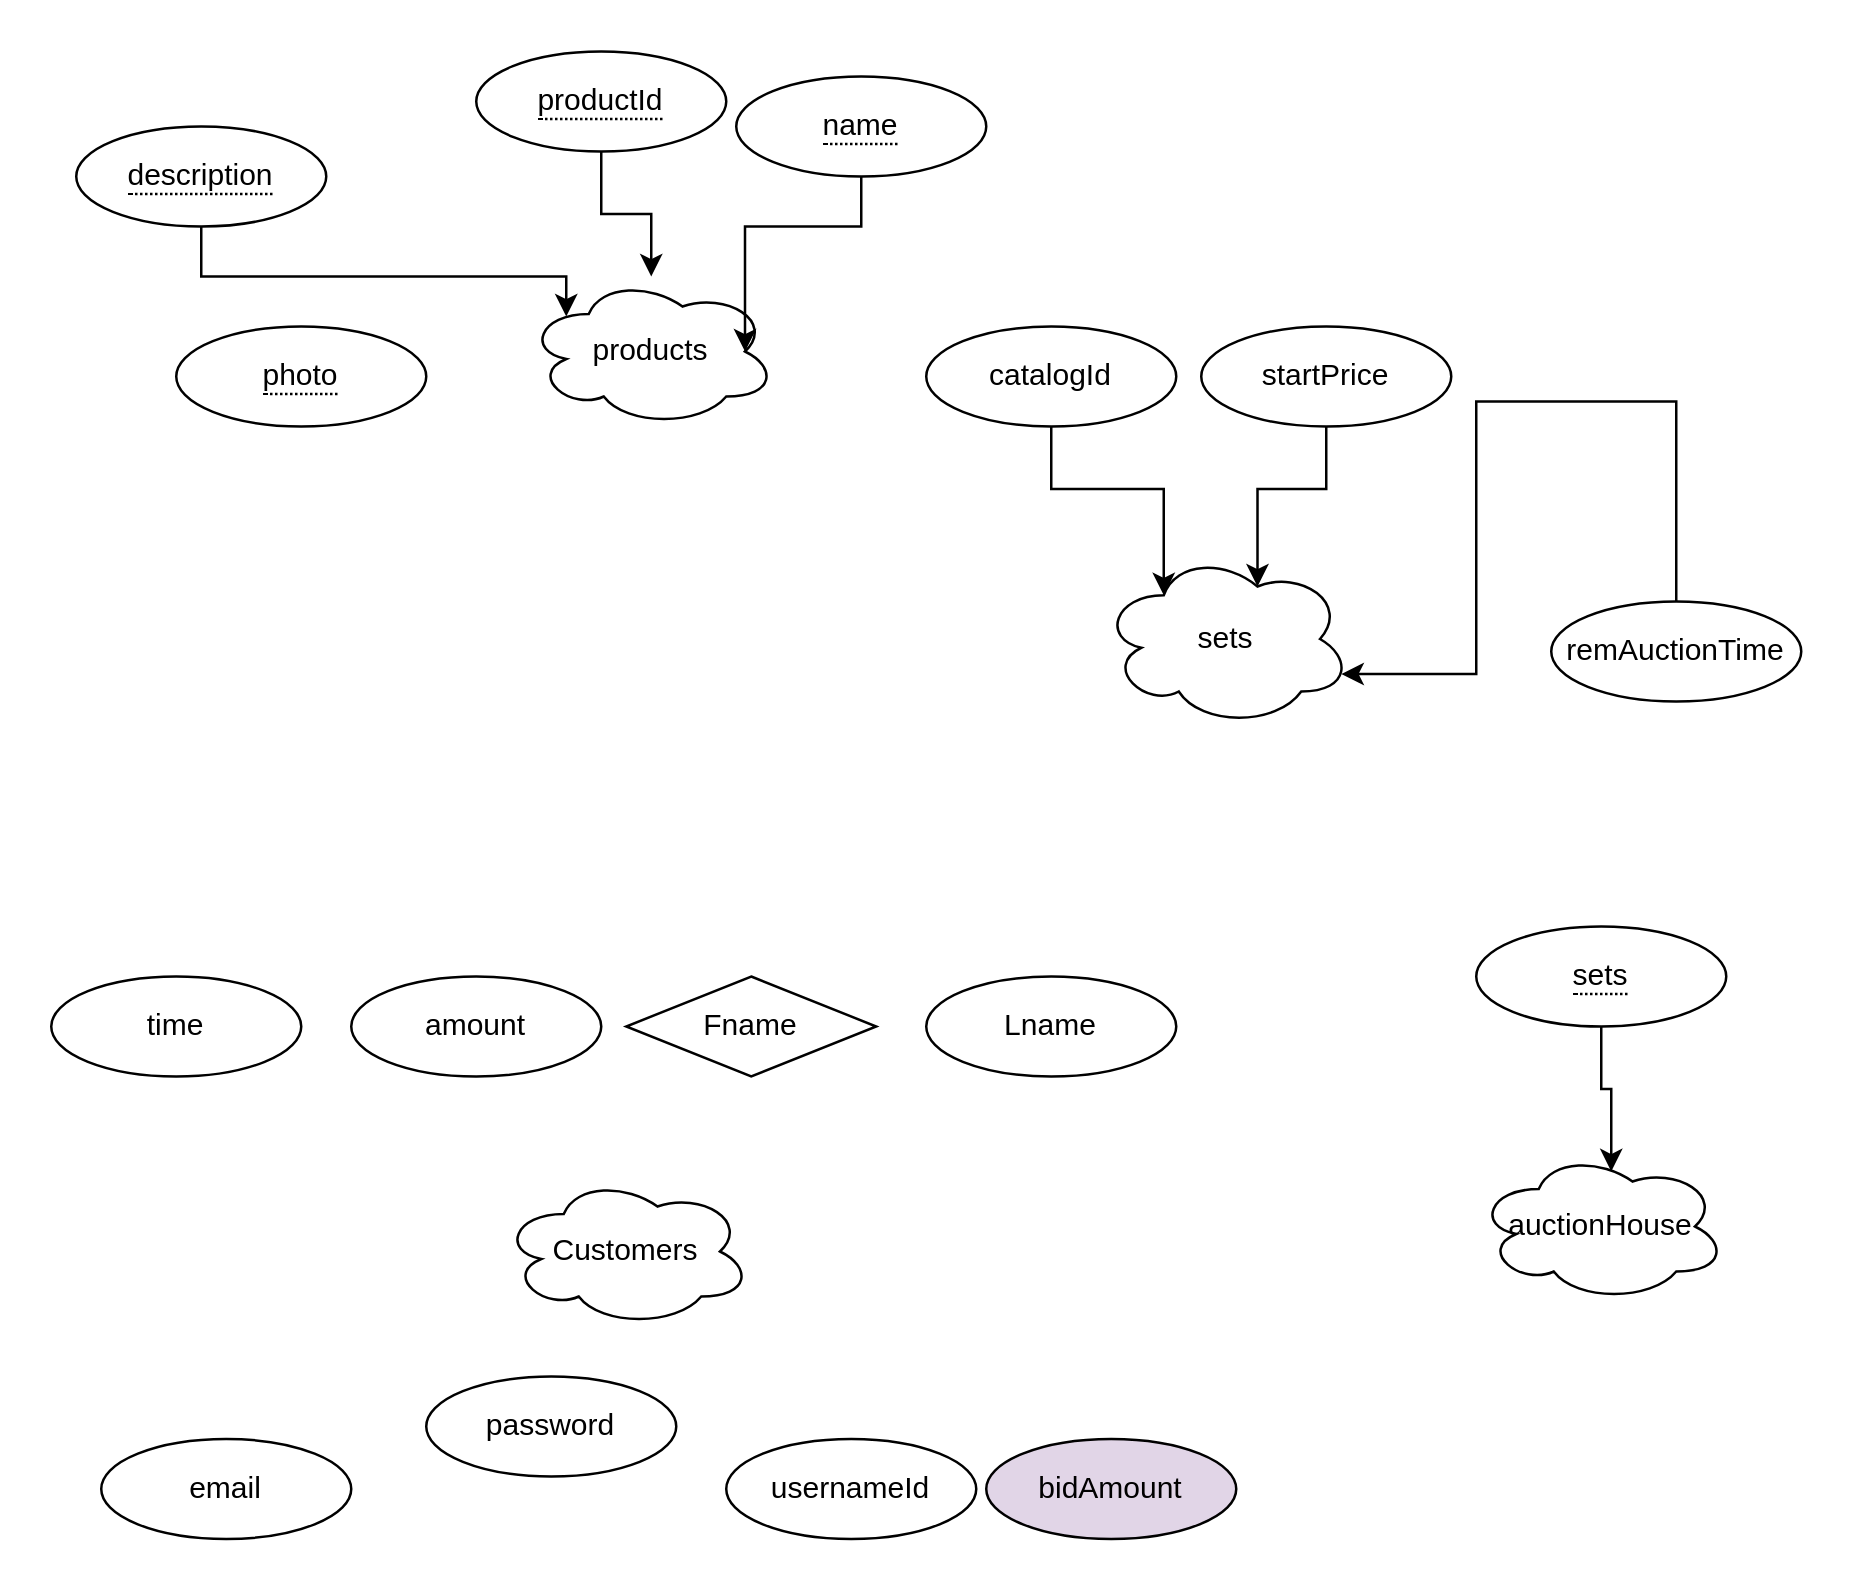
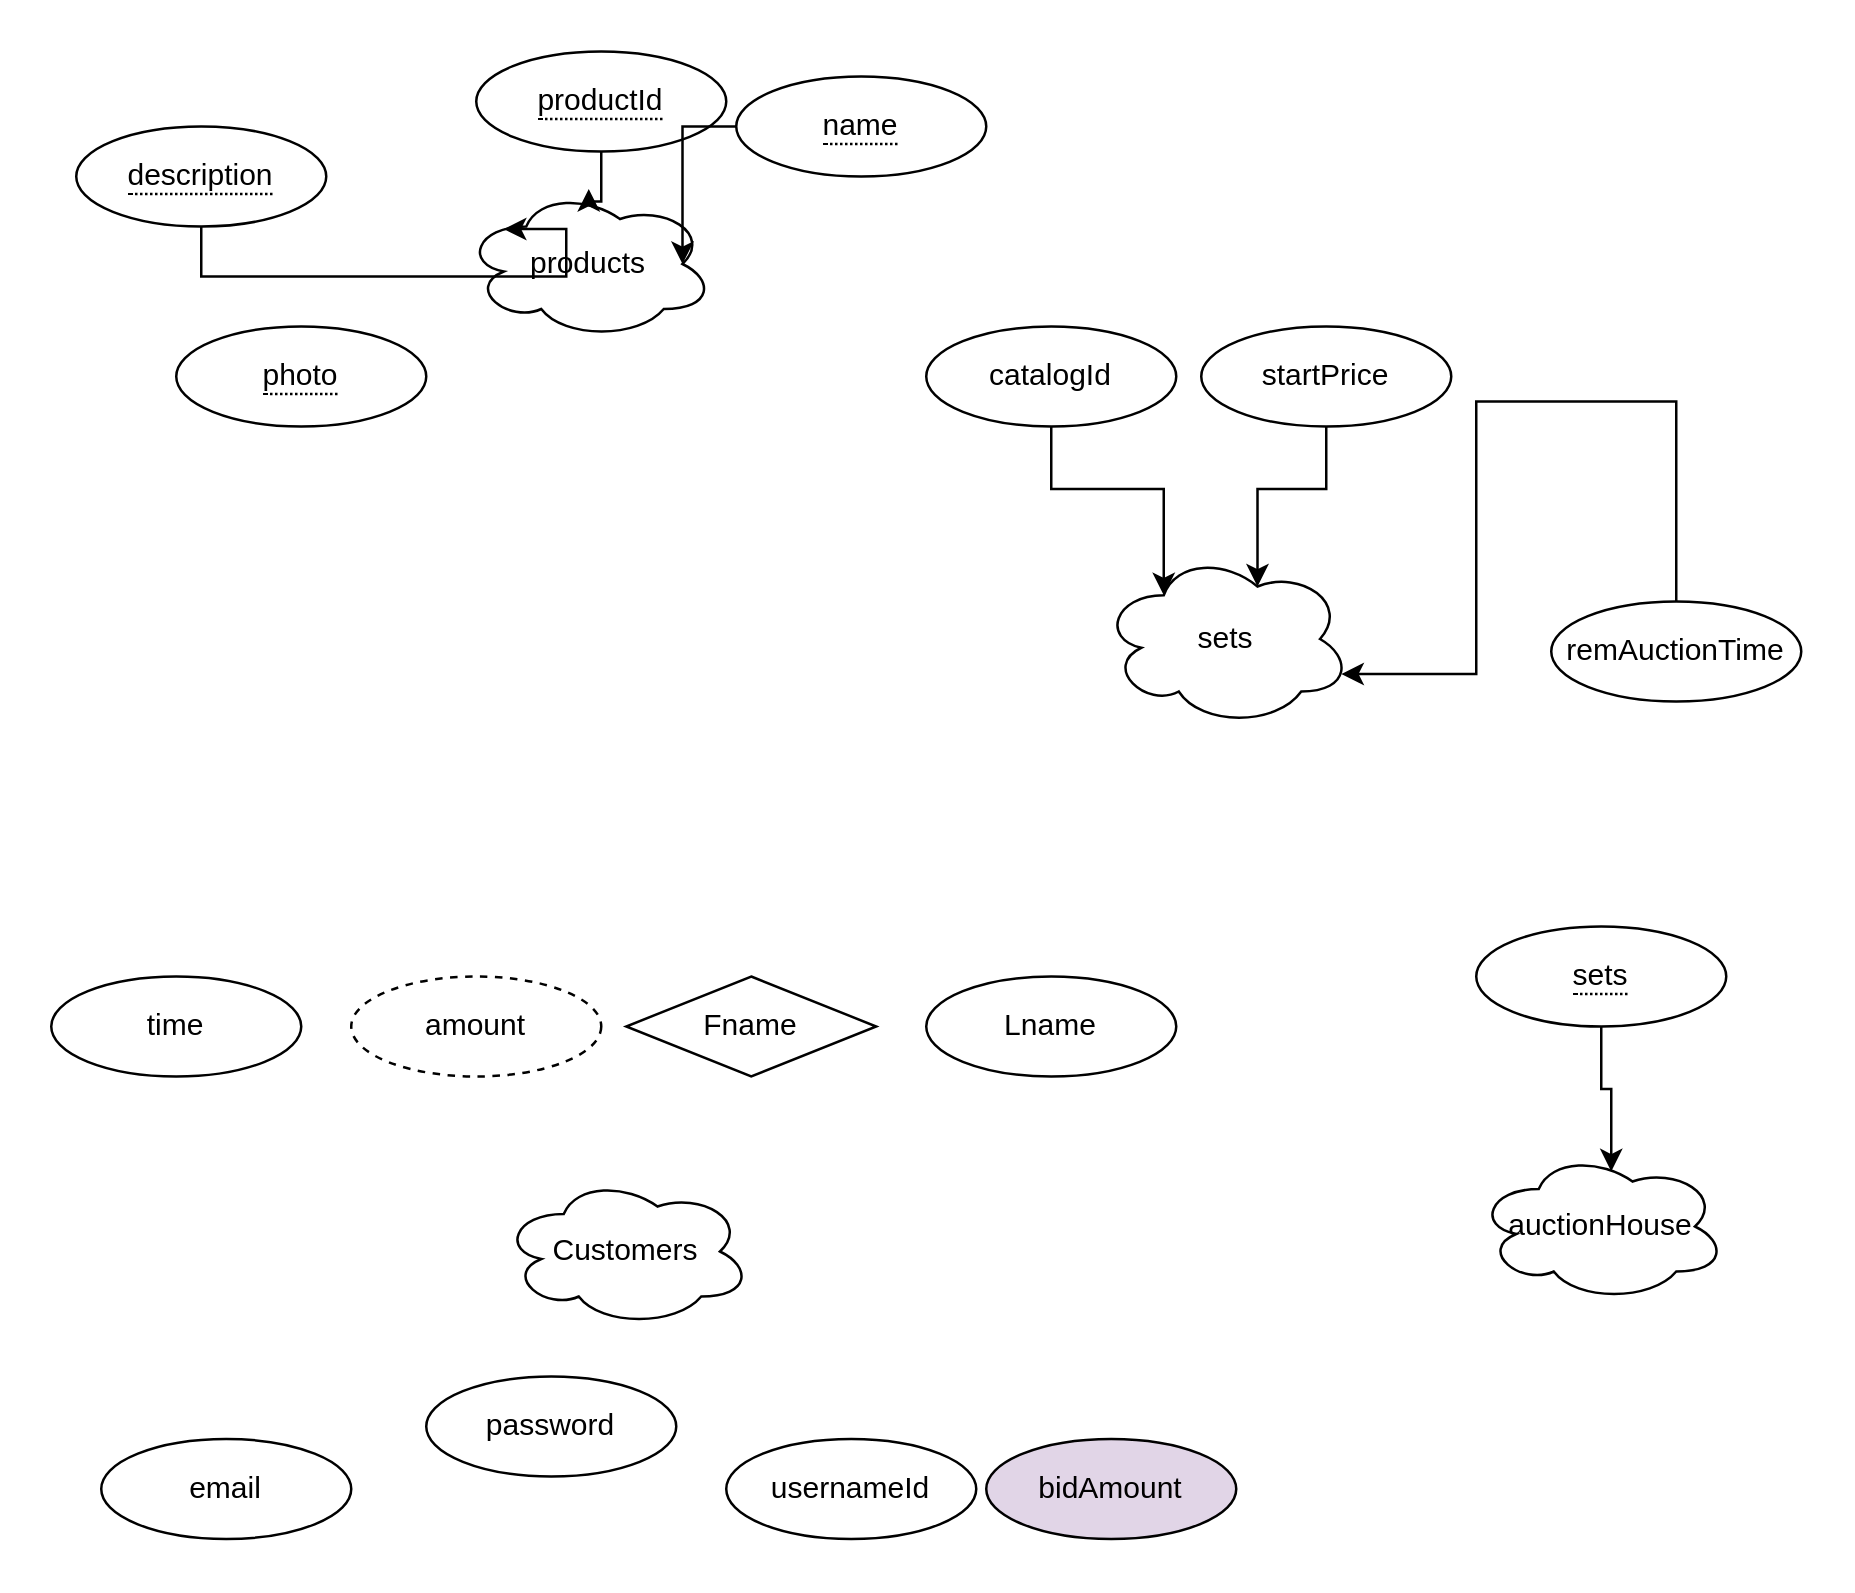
node "products": moved (651, 351) -> (589, 264)
node "amount": style solid -> dashed
